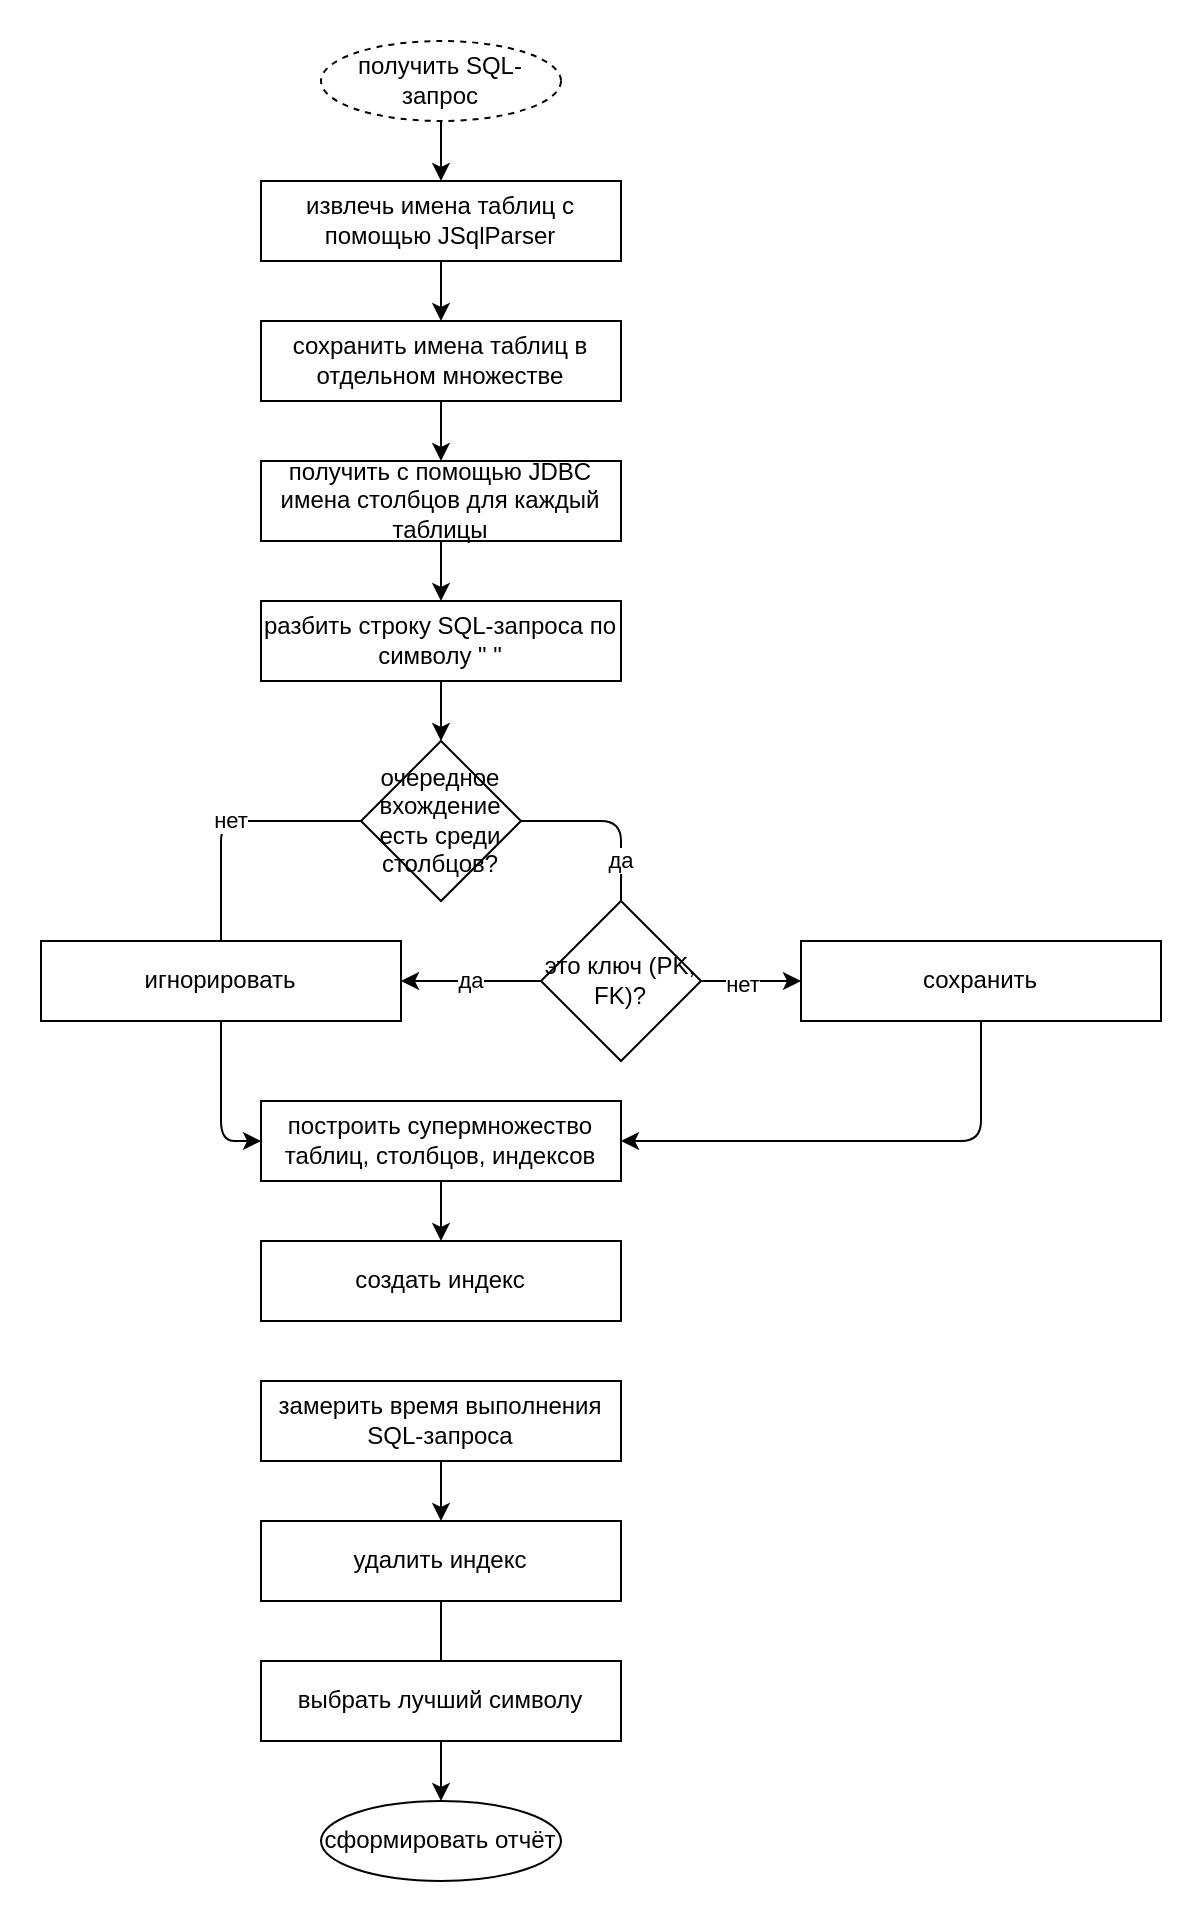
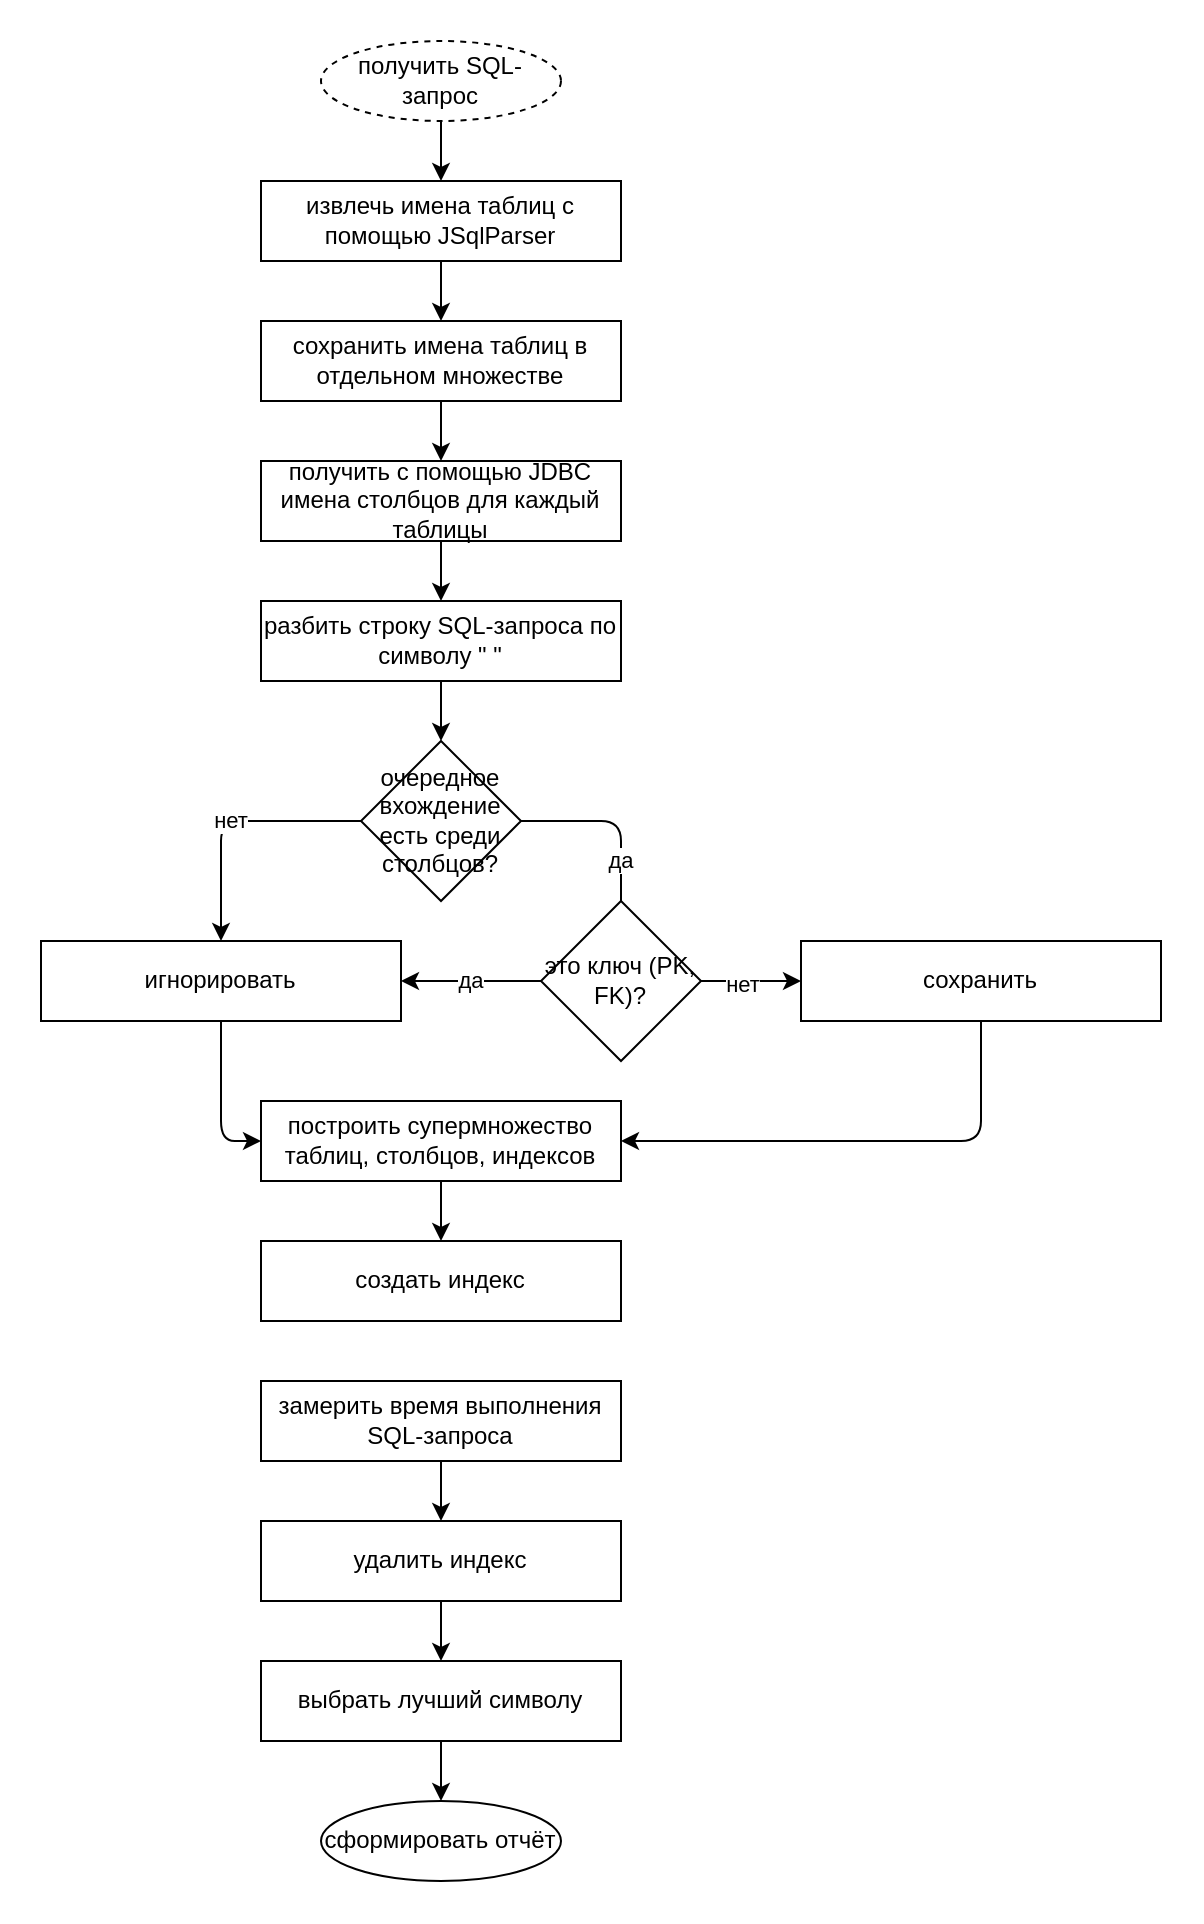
edge "очередное вхождение есть среди столбцов?" -- "игнорировать": arrowhead none -> classic
edge "удалить индекс" -- "выбрать лучший символу": arrowhead none -> classic
